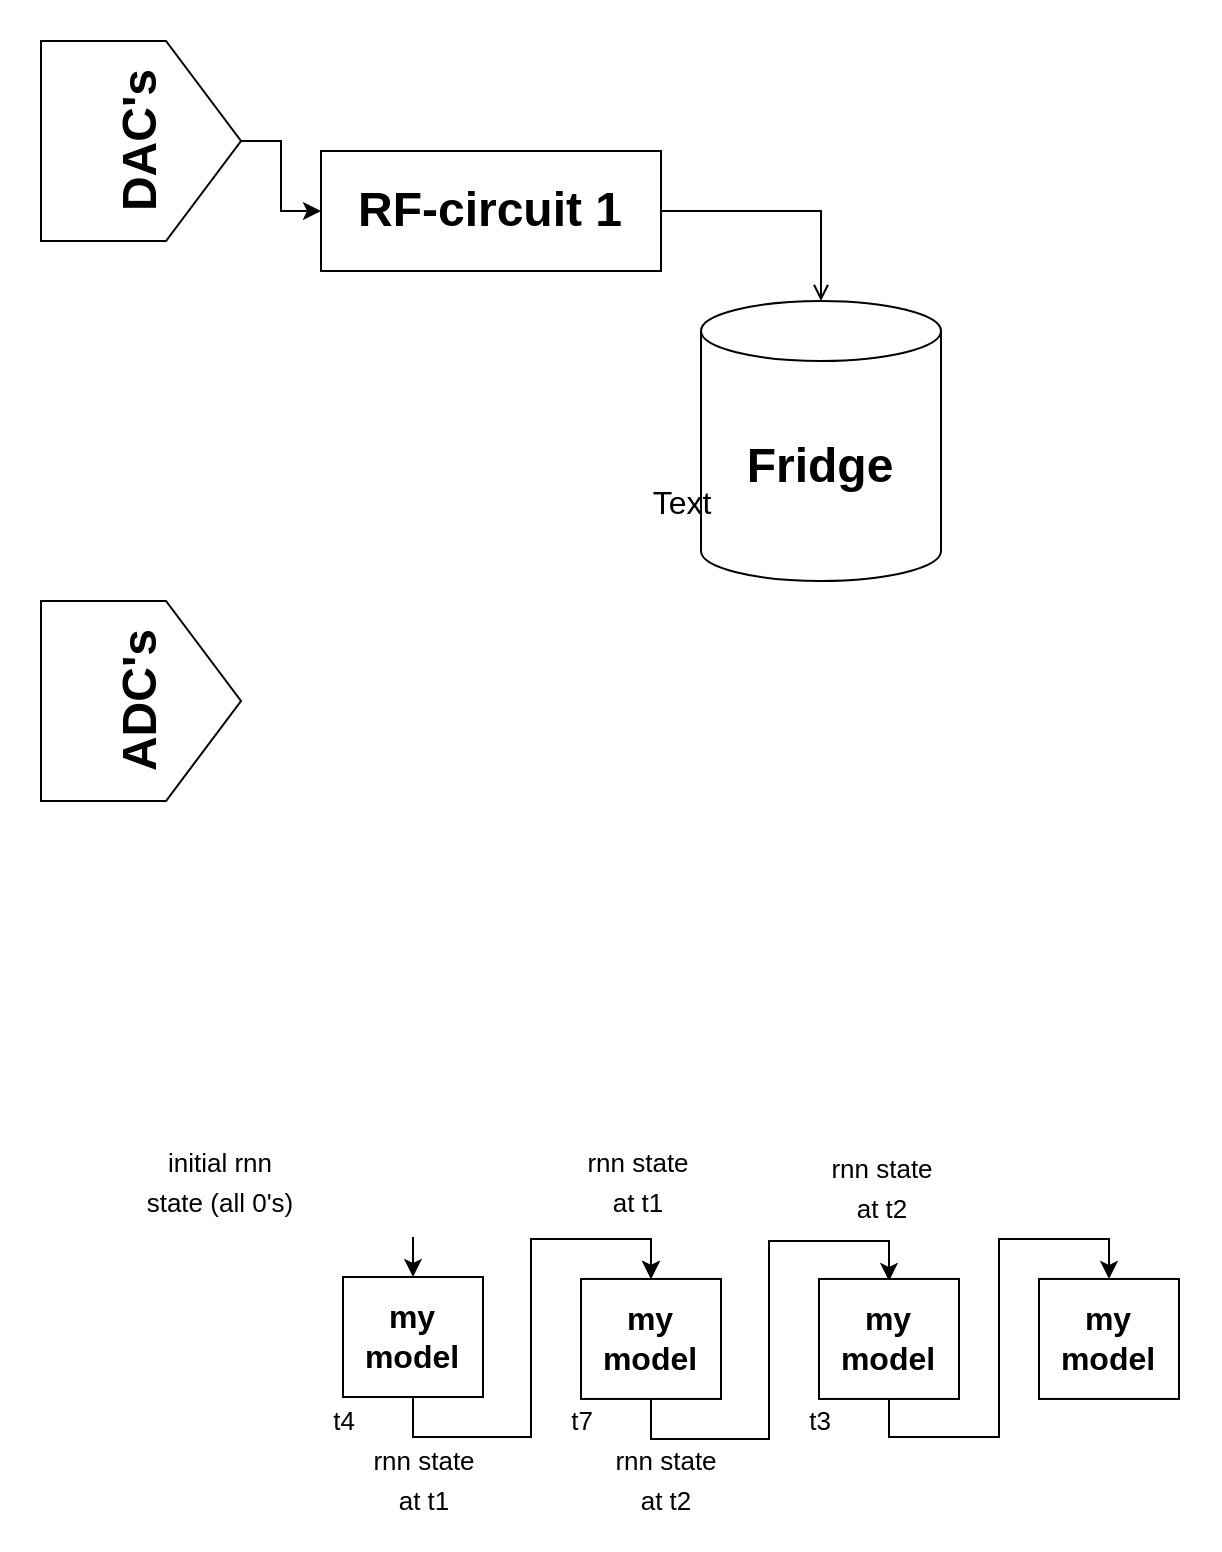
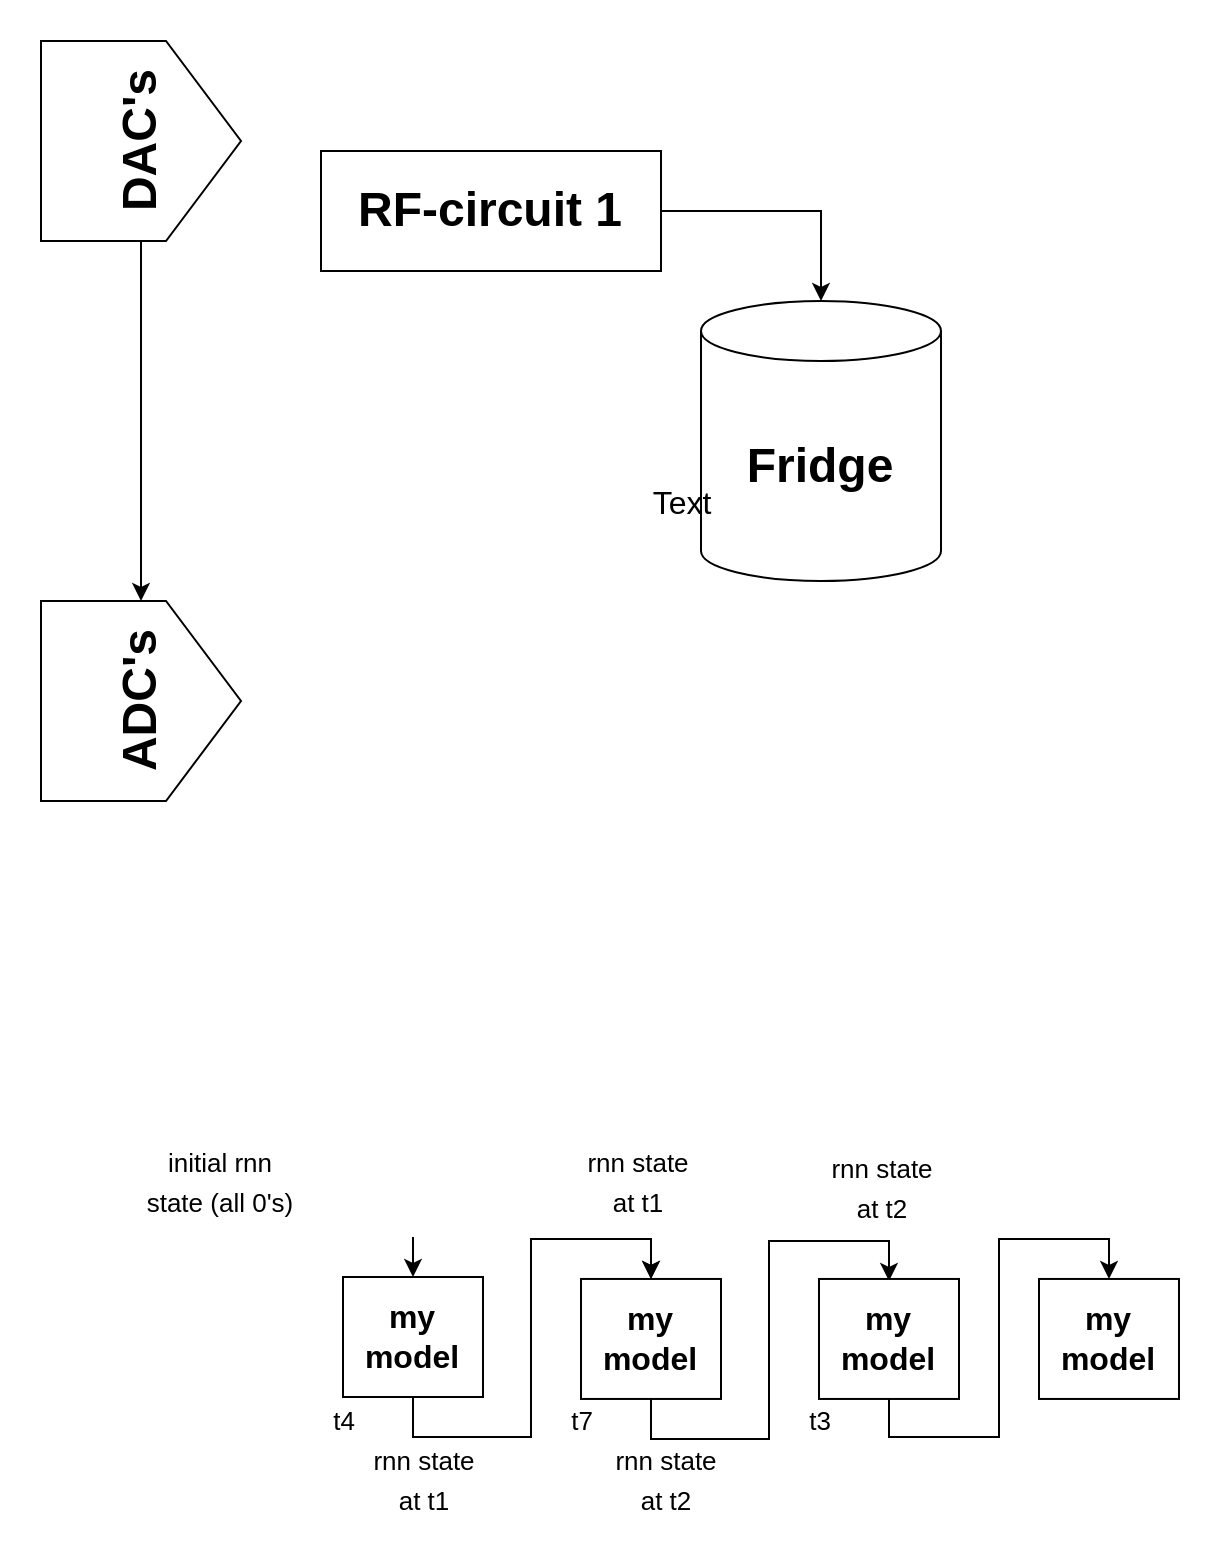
edge "DAC's" -> "RF-circuit 1": now "DAC's" -> "ADC's"
edge "RF-circuit 1" -> "Fridge": arrowhead open -> classic
